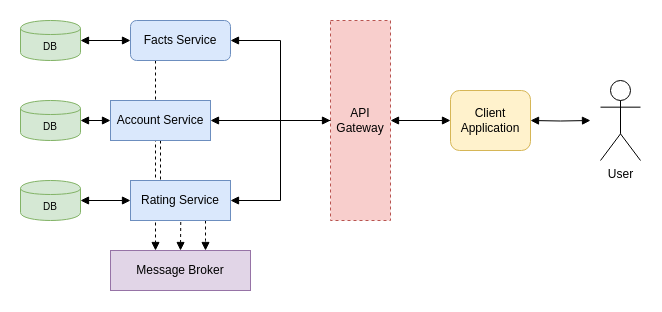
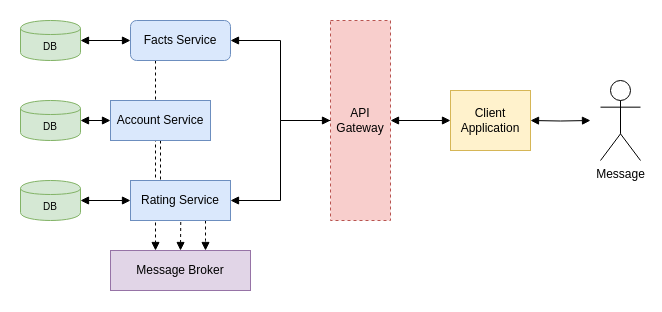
edge "API Gateway" -> "Account Service": removed
node "Client Application": shape rounded rectangle -> rectangle
node "User": label "User" -> "Message"
